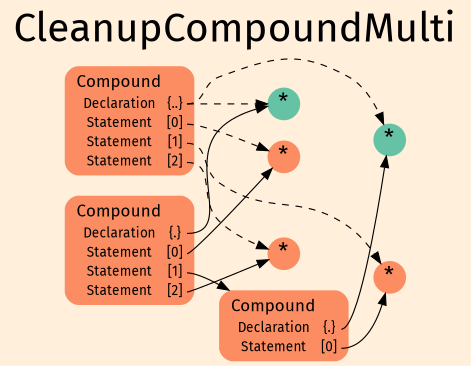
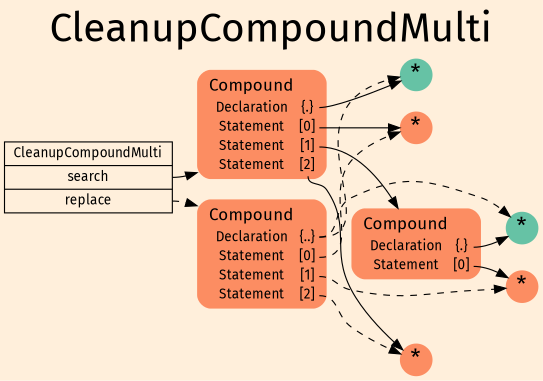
node "CleanupCompoundMulti": added
